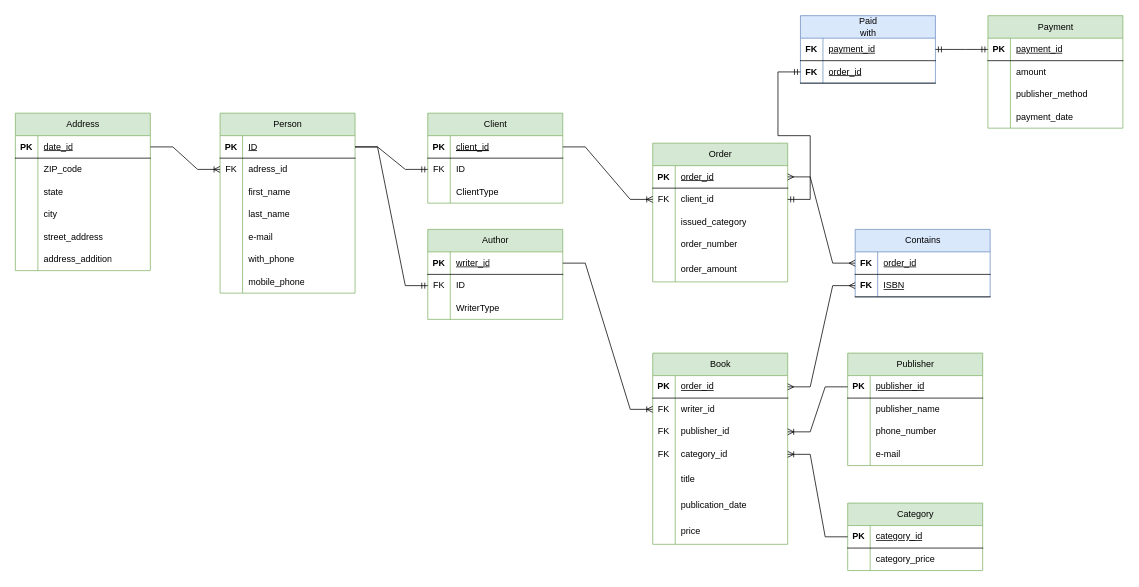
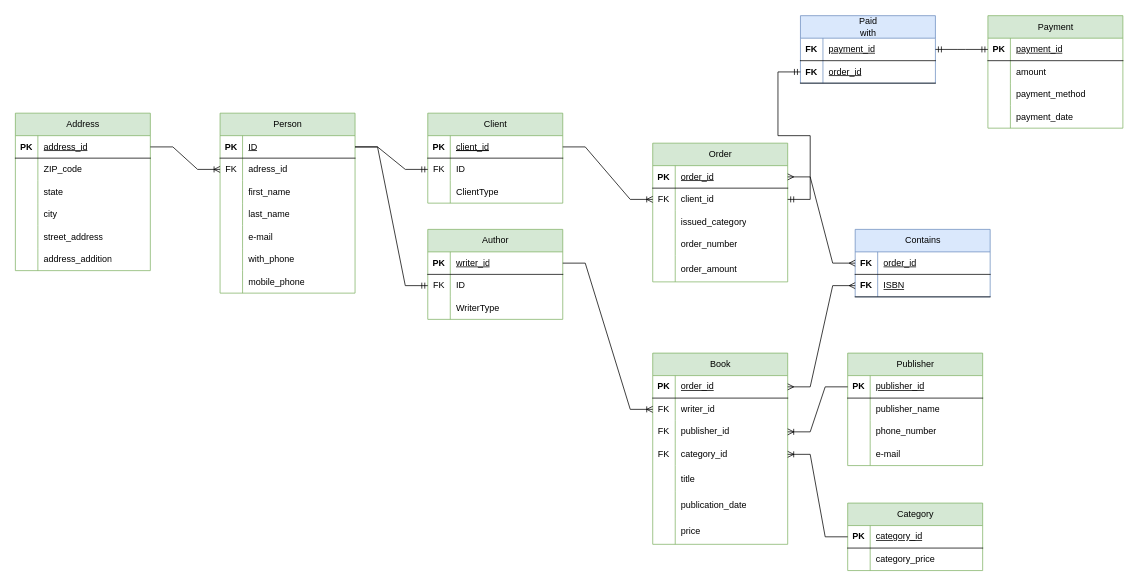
node "publisher_method": label "publisher_method" -> "payment_method"
node "date_id": label "date_id" -> "address_id"
